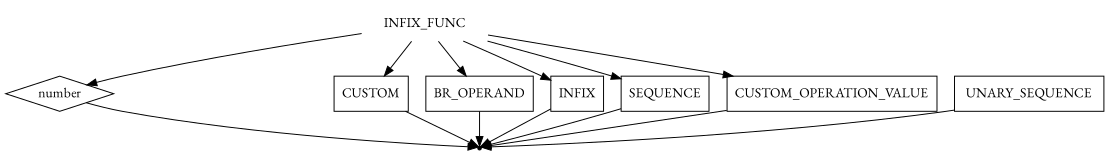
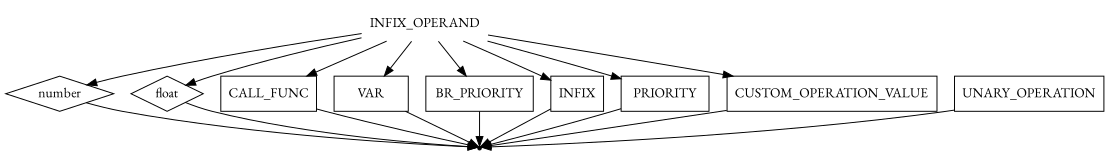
node "INFIX_FUNC": label "INFIX_FUNC" -> "INFIX_OPERAND"
node "float": added
node "CALL_FUNC": added
node "CUSTOM": label "CUSTOM" -> "VAR"
node "BR_OPERAND": label "BR_OPERAND" -> "BR_PRIORITY"
node "SEQUENCE": label "SEQUENCE" -> "PRIORITY"
node "UNARY_SEQUENCE": label "UNARY_SEQUENCE" -> "UNARY_OPERATION"
